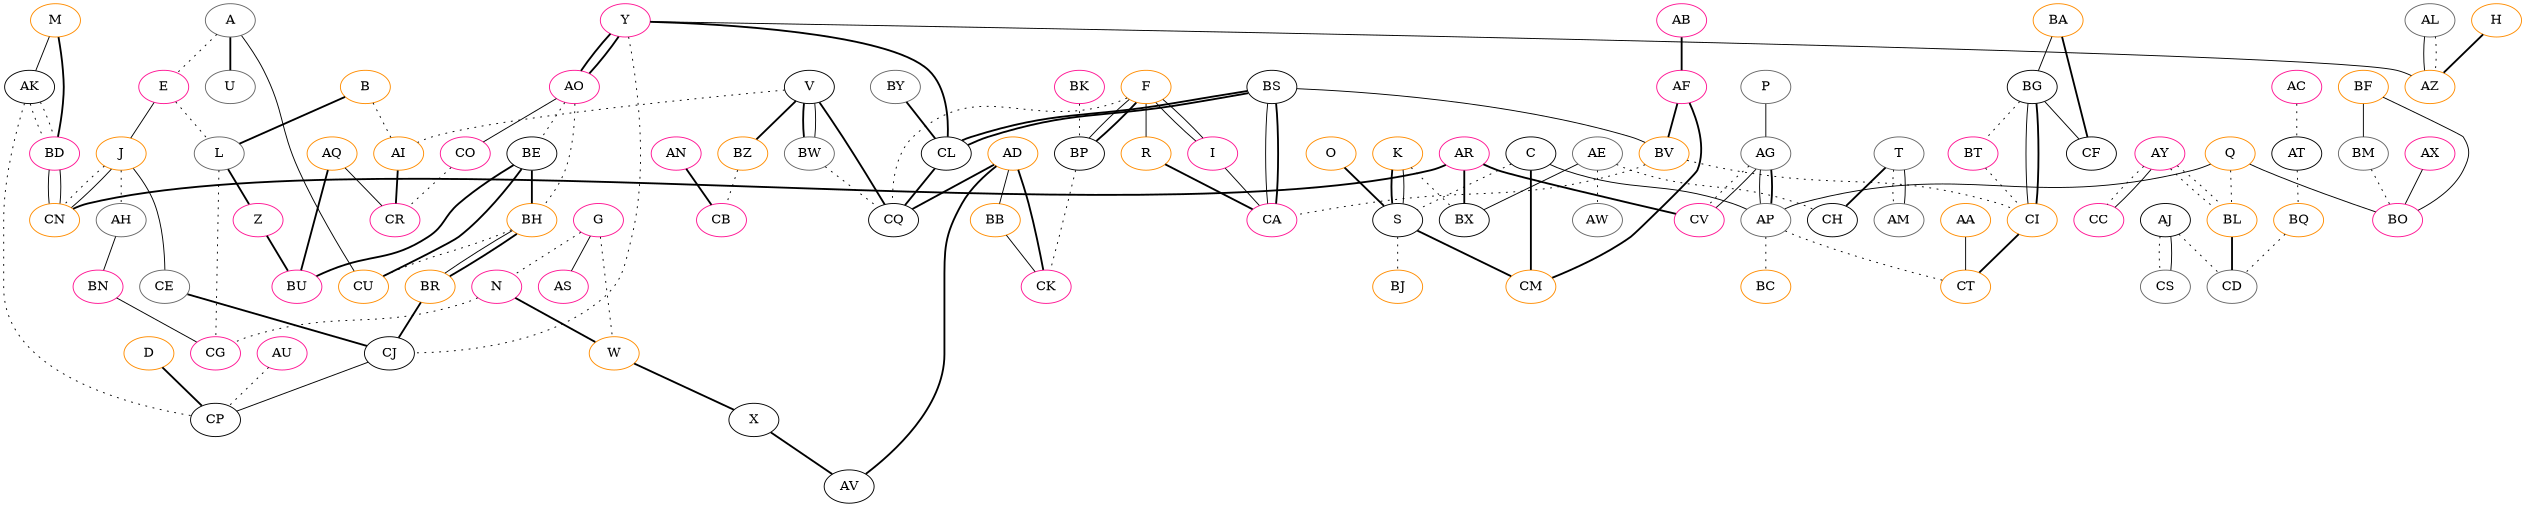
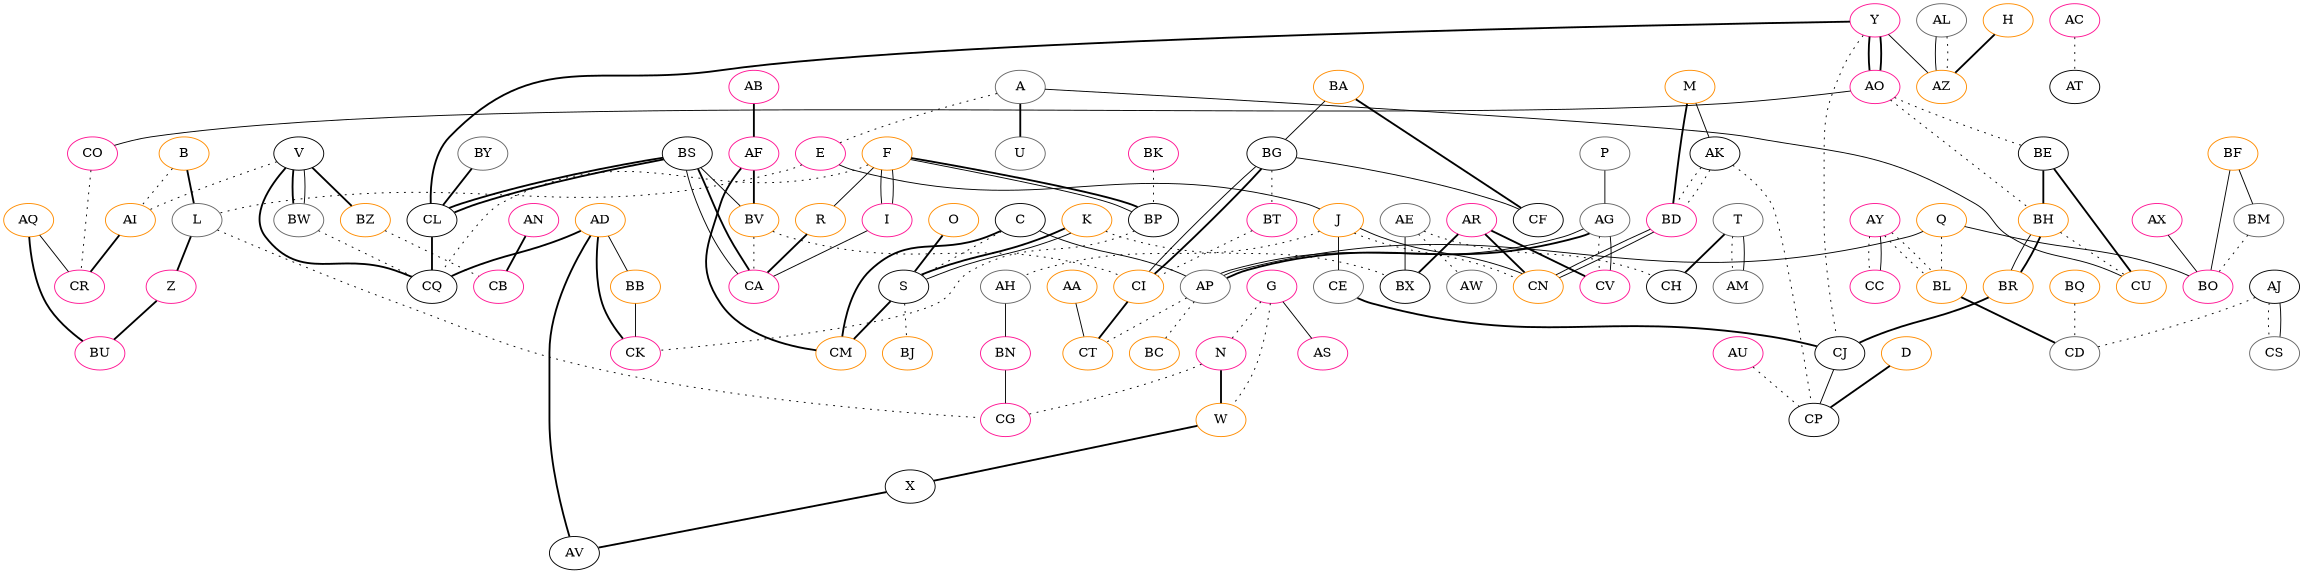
edge "AT" -- "BQ": removed
edge "BE" -- "BU": removed
